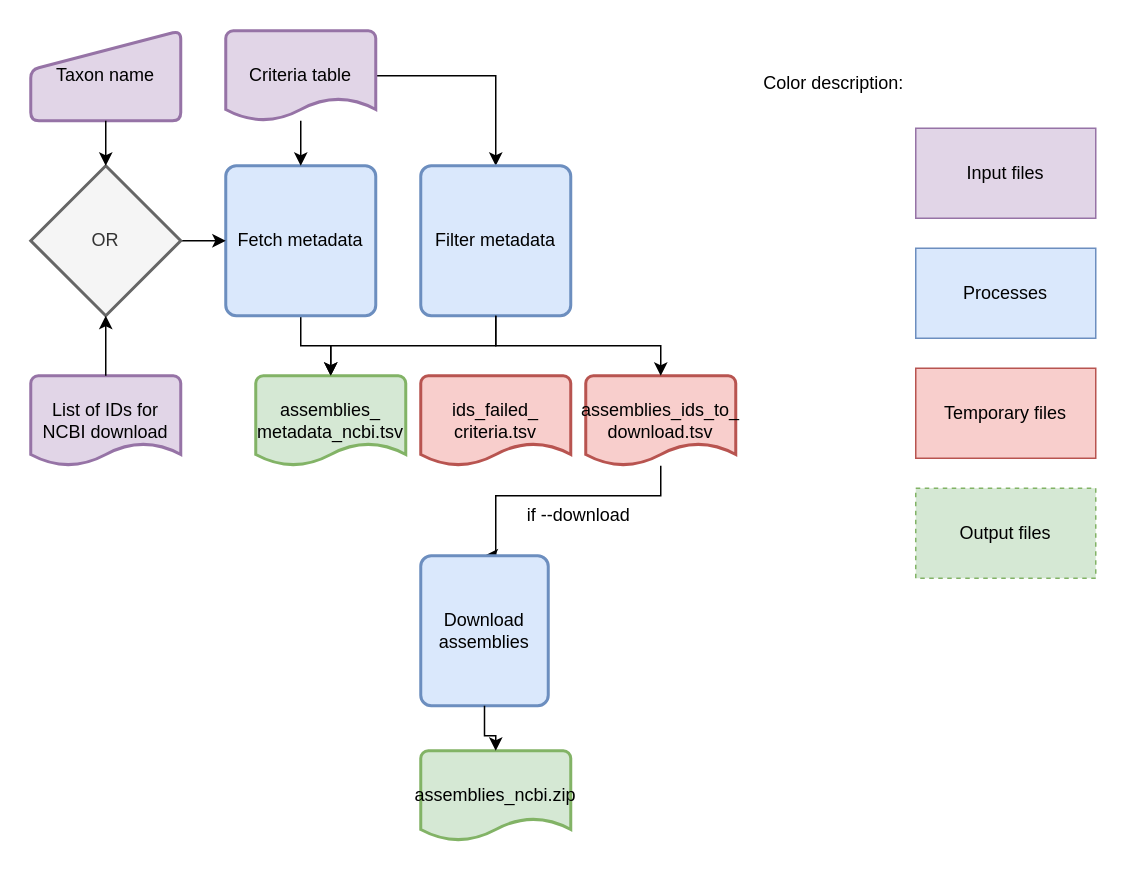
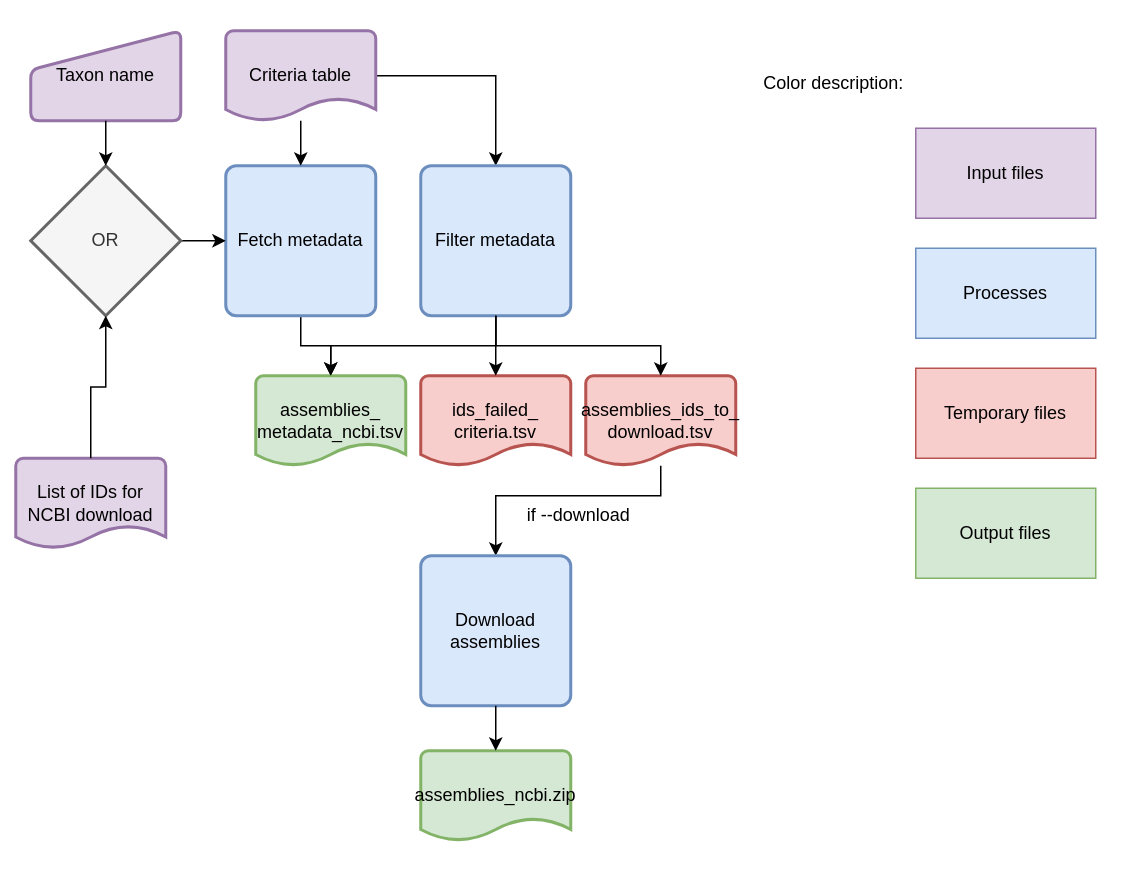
edge "Filter metadata" -> "ids_failed_ criteria.tsv": added
node "List of IDs for NCBI download": moved (106, 421) -> (91, 503)
node "Output files": style dashed -> solid
node "Download assemblies": size 128x150 -> 150x150
